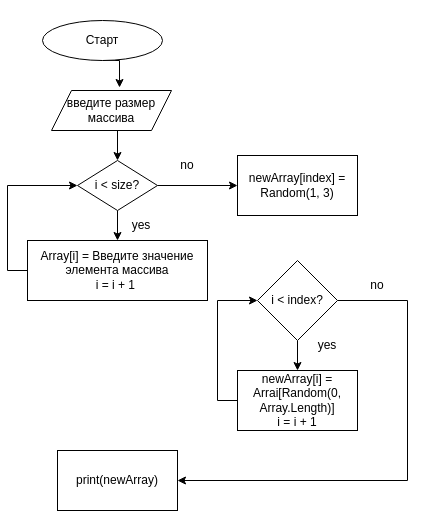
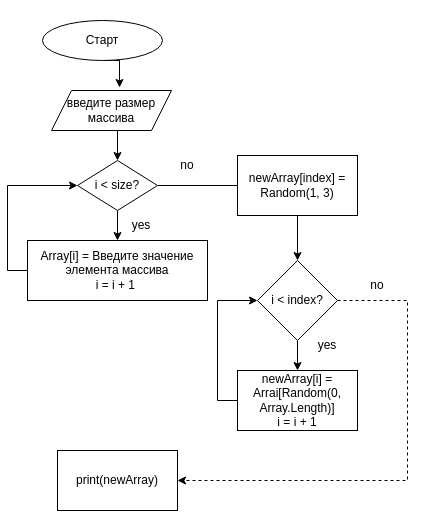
edge "i < size?" -> "newArray[index] = Random(1, 3)": arrowhead classic -> none
edge "newArray[index] = Random(1, 3)" -> "i < index?": added
edge "i < index?" -> "print(newArray)": style solid -> dashed
